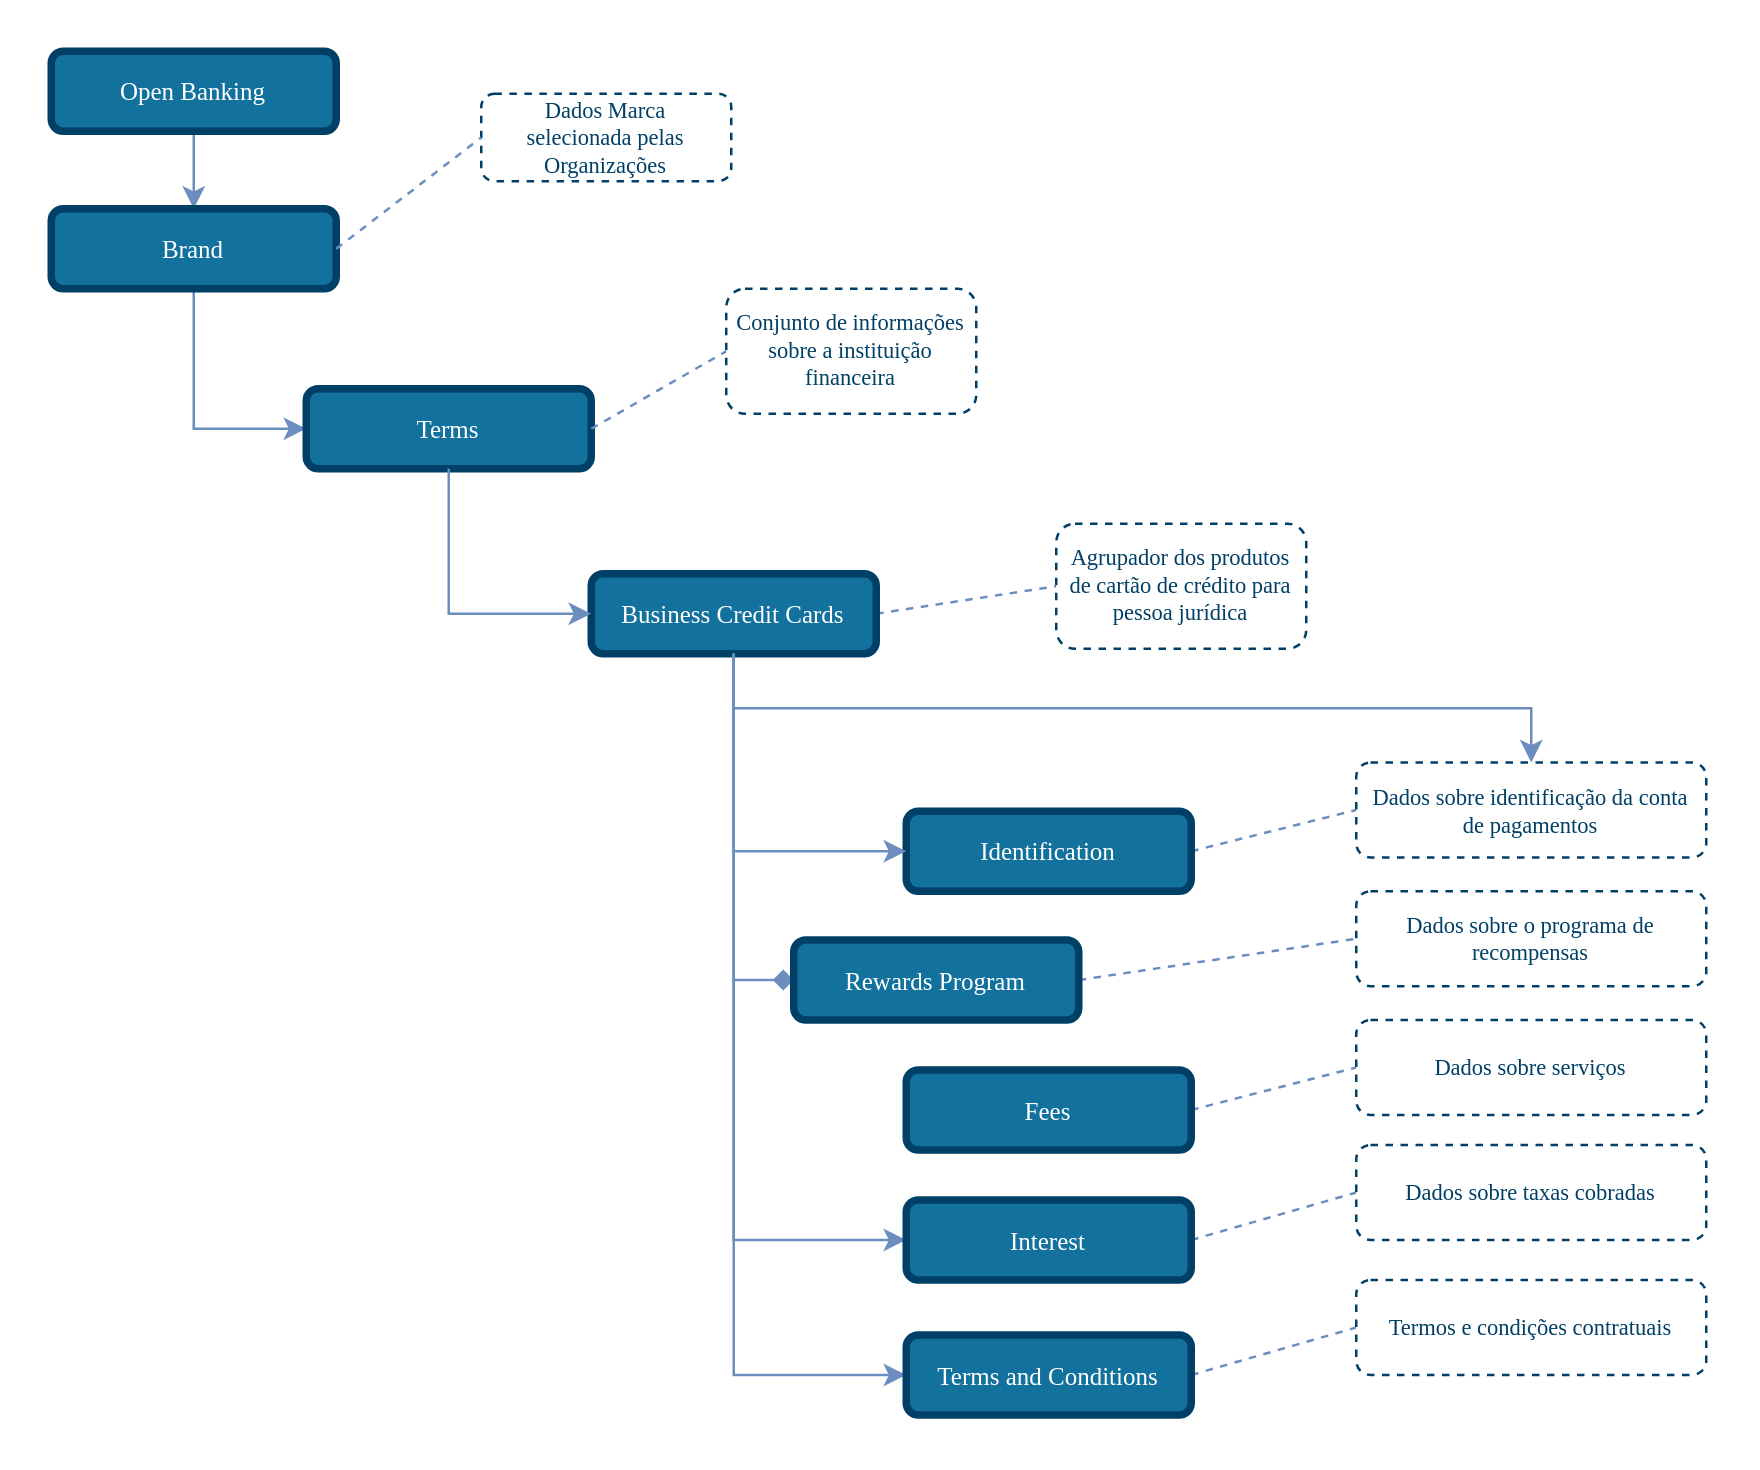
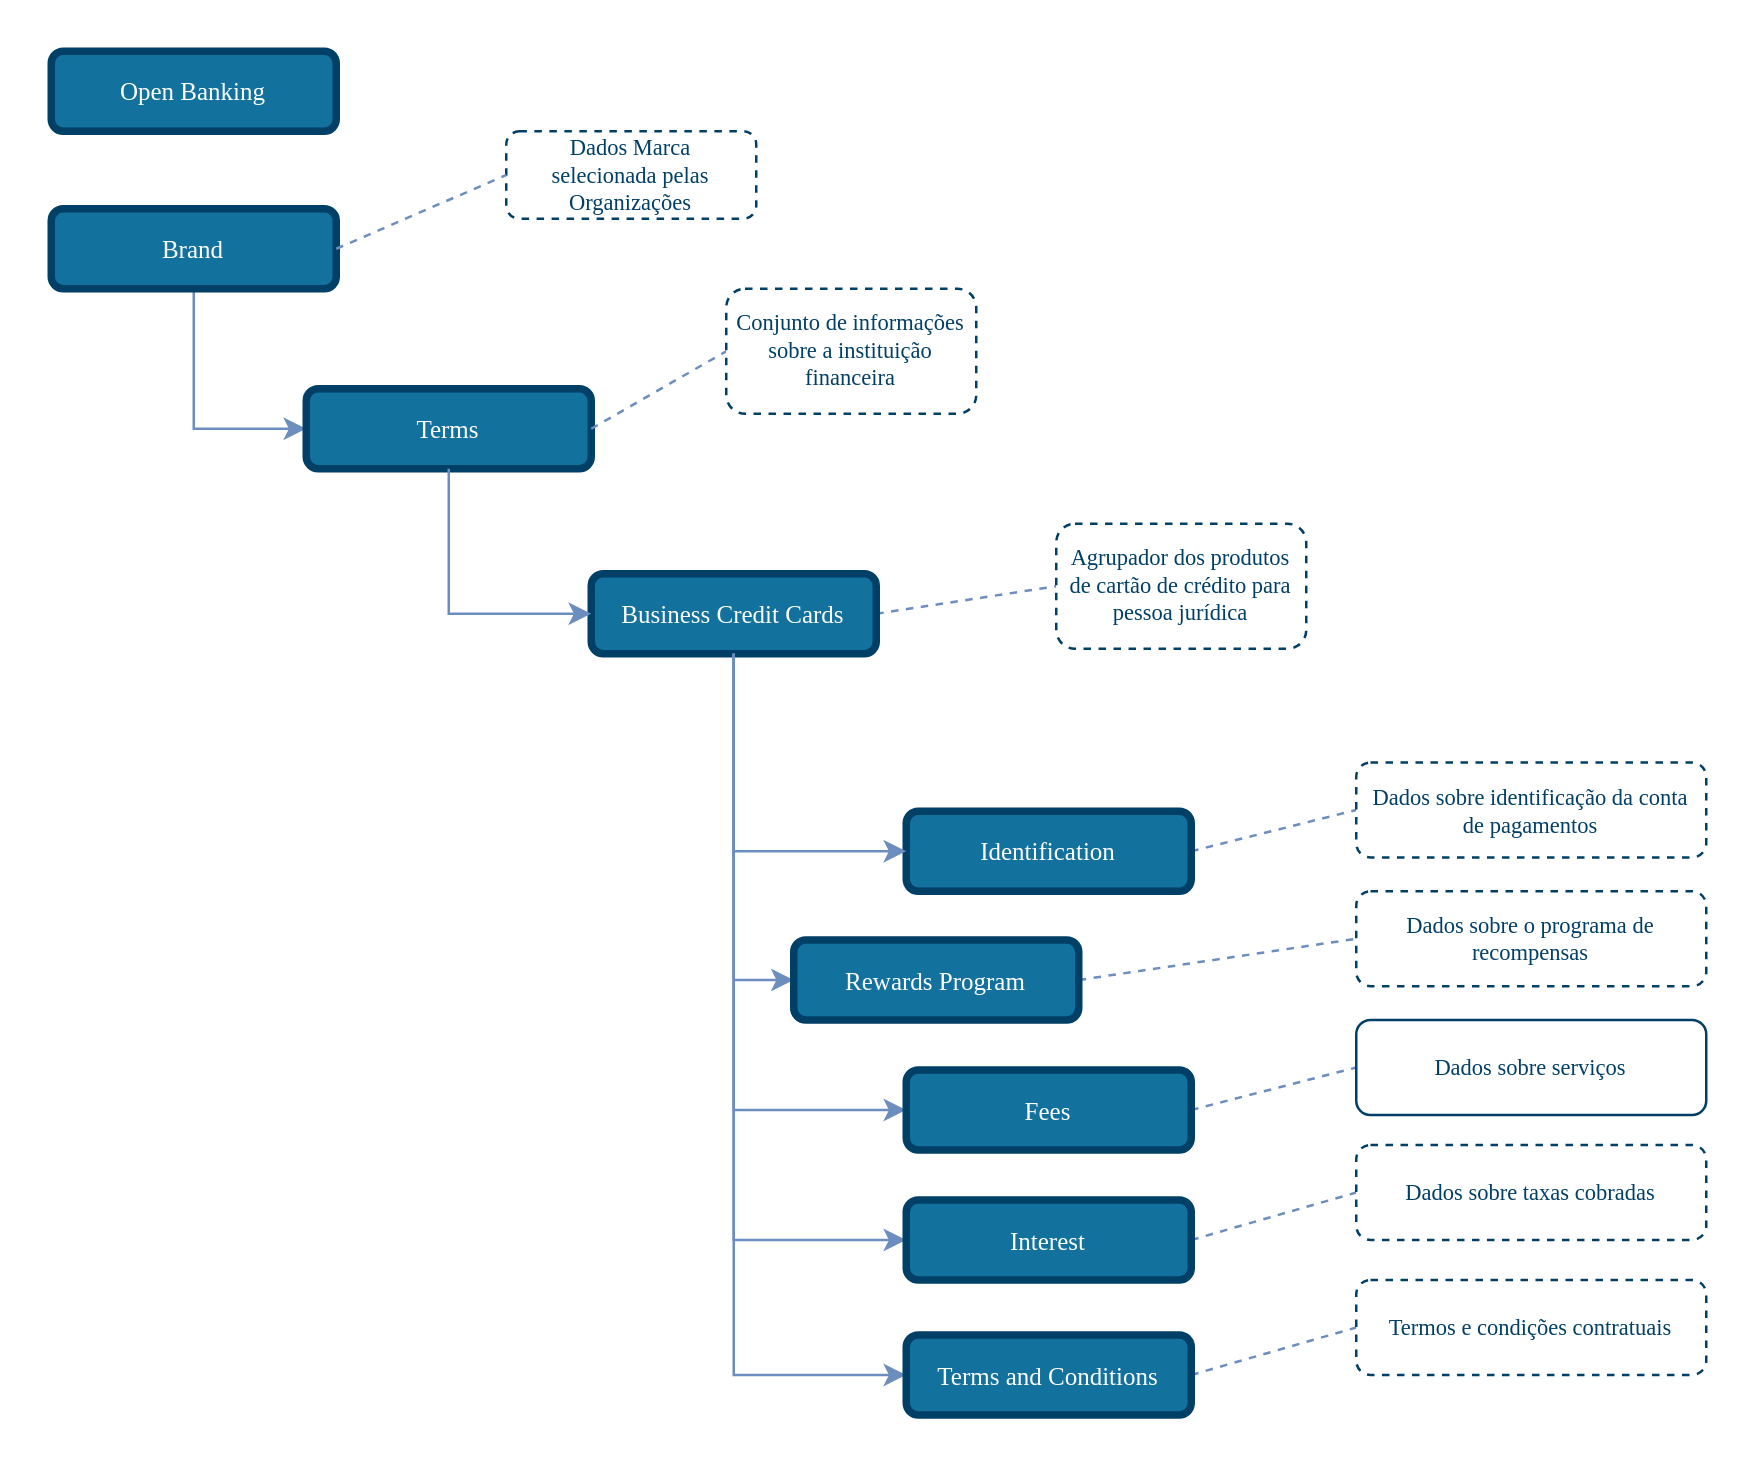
node "Dados Marca selecionada pelas Organizações": moved (606, 138) -> (631, 175)
edge "Open Banking" -> "Brand": removed
edge "Business Credit Cards" -> "Dados sobre identificação da conta de pagamentos": now "Business Credit Cards" -> "Fees"
edge "Business Credit Cards" -> "Rewards Program": arrowhead diamond -> classic
node "Dados sobre serviços": style dashed -> solid
